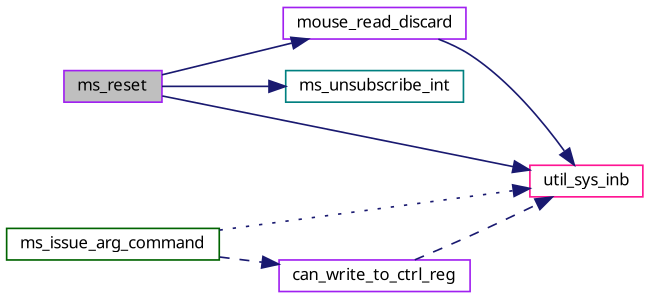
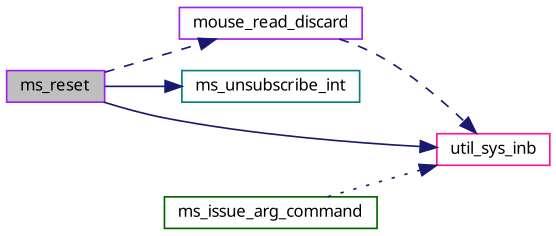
edge "ms_reset" -> "mouse_read_discard": style solid -> dashed
edge "mouse_read_discard" -> "util_sys_inb": style solid -> dashed
node "can_write_to_ctrl_reg": removed
